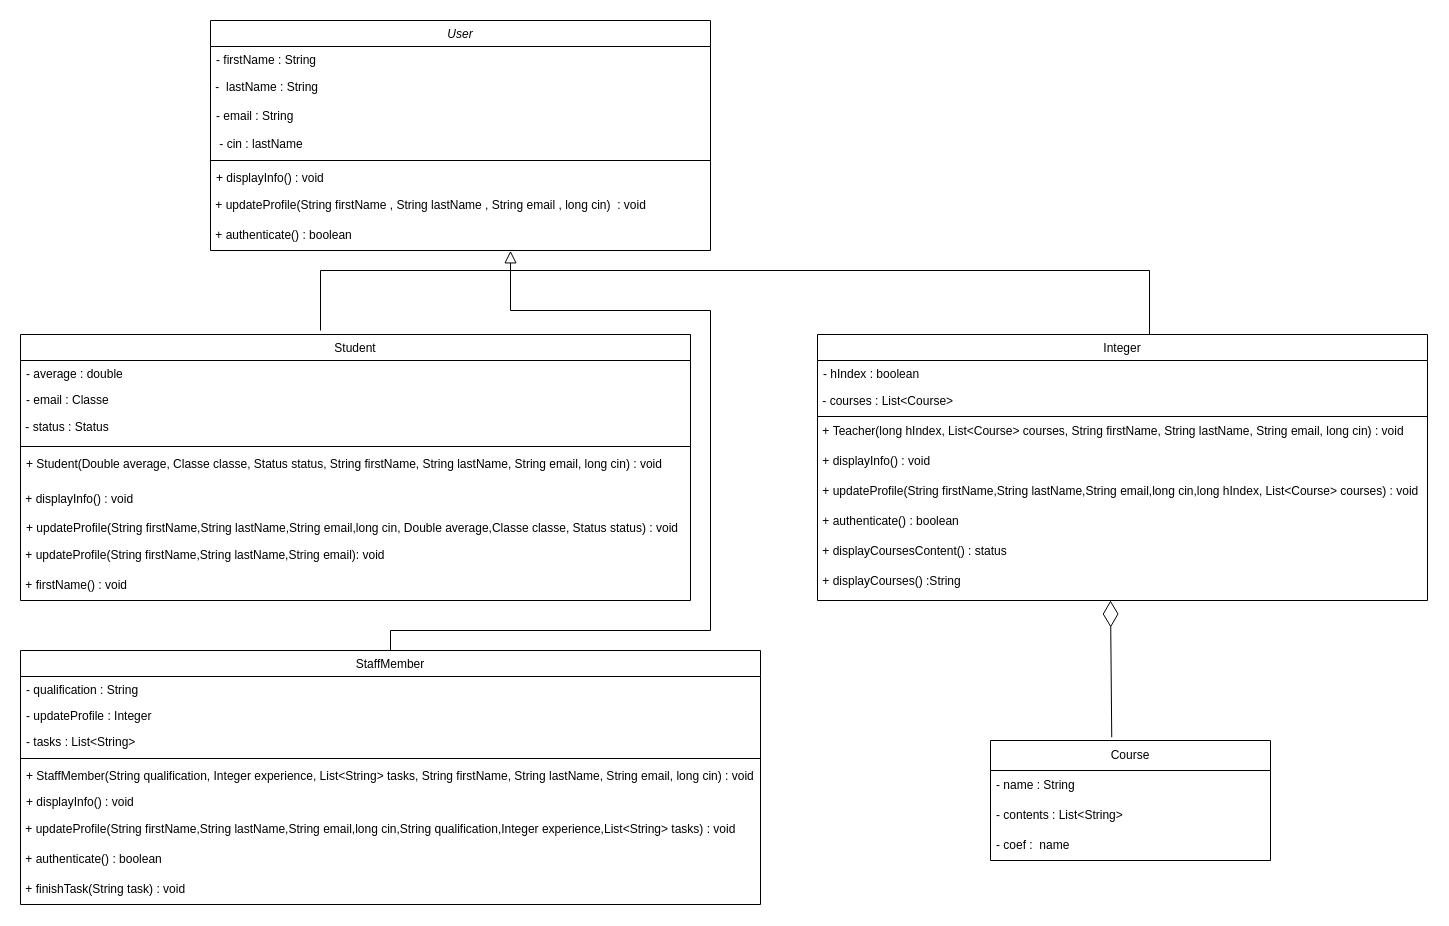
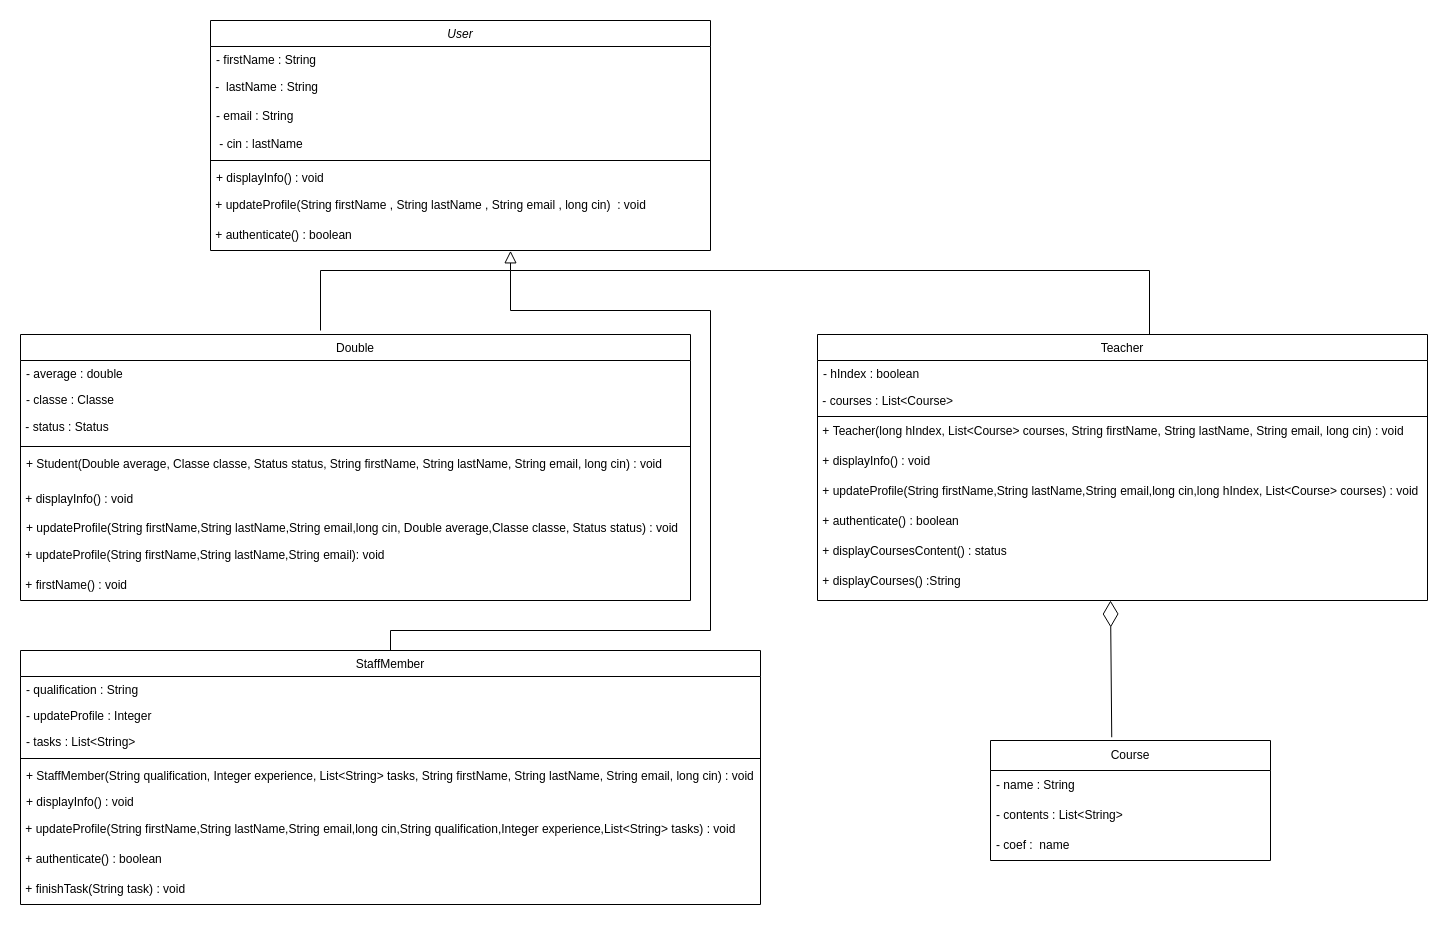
node "Student": label "Student" -> "Double"
node "Integer": label "Integer" -> "Teacher"
node "- email : Classe": label "- email : Classe" -> "- classe : Classe"
